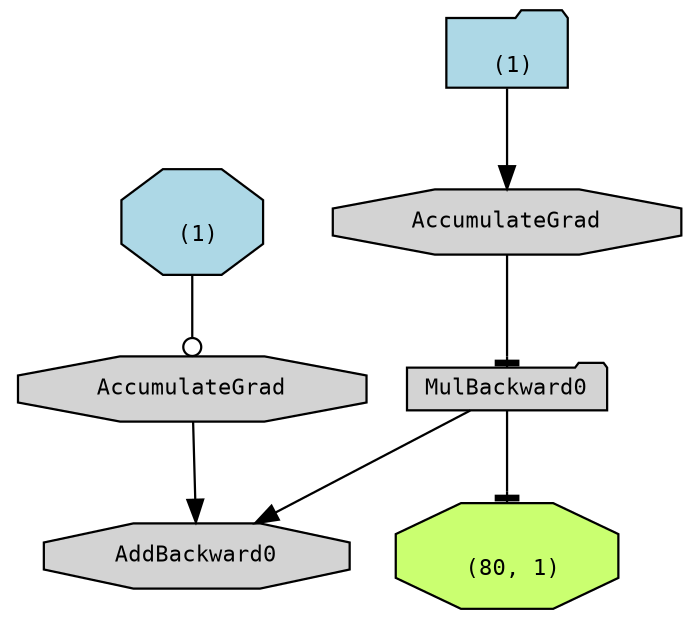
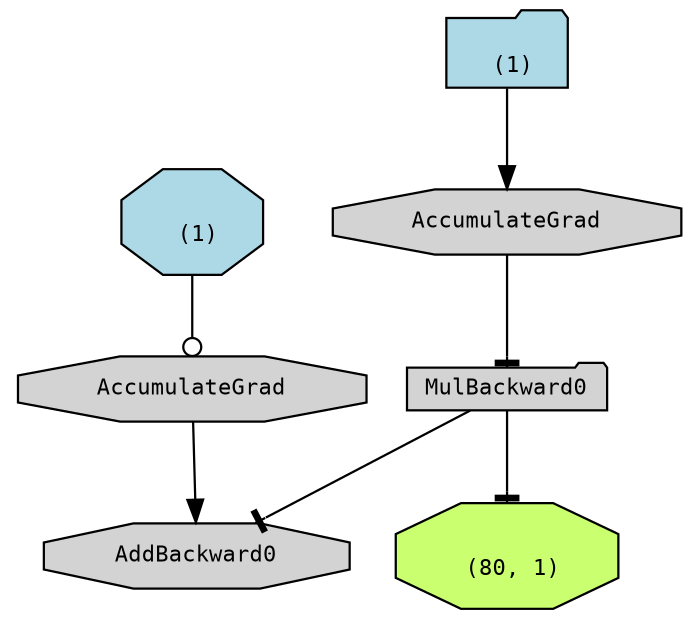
edge "MulBackward0" -> "AddBackward0": arrowhead normal -> tee
